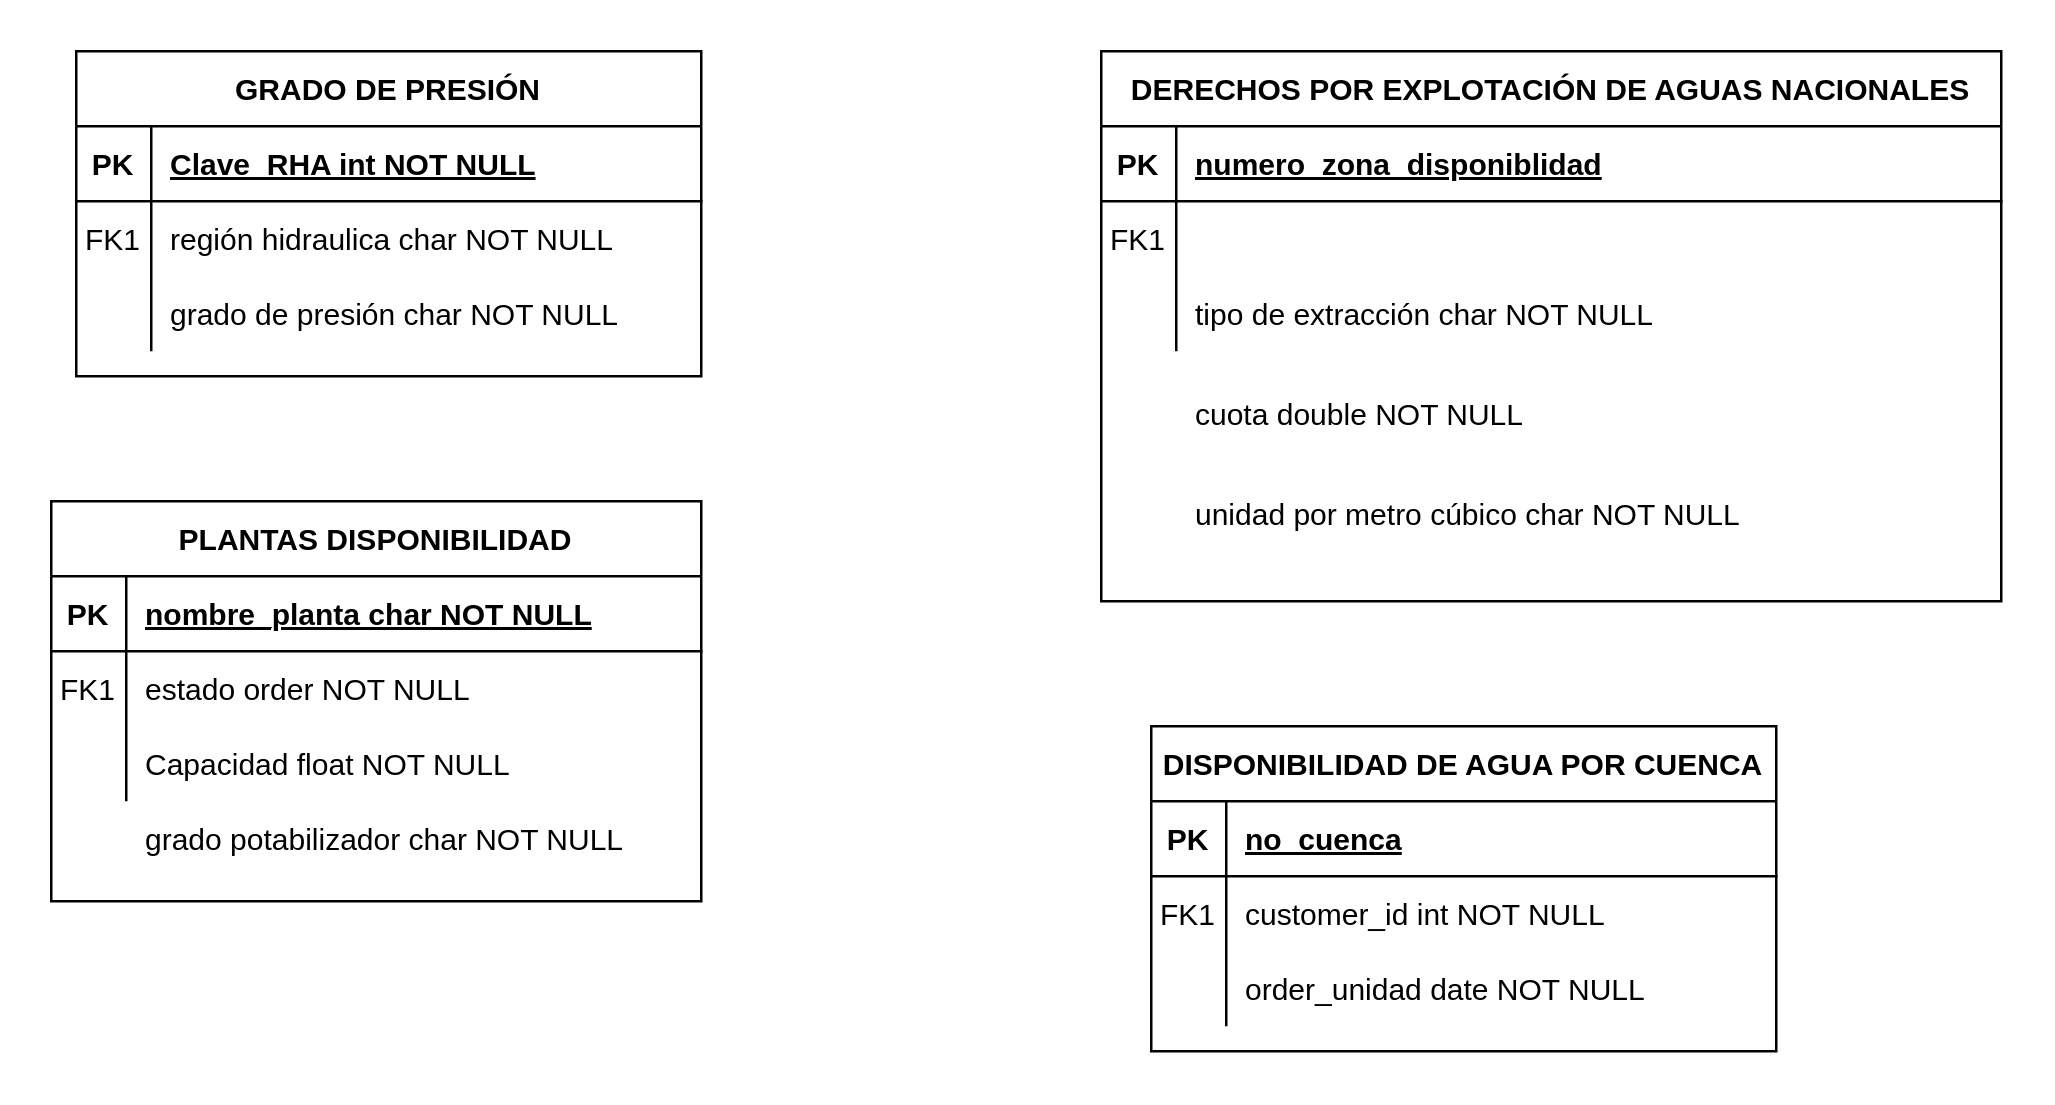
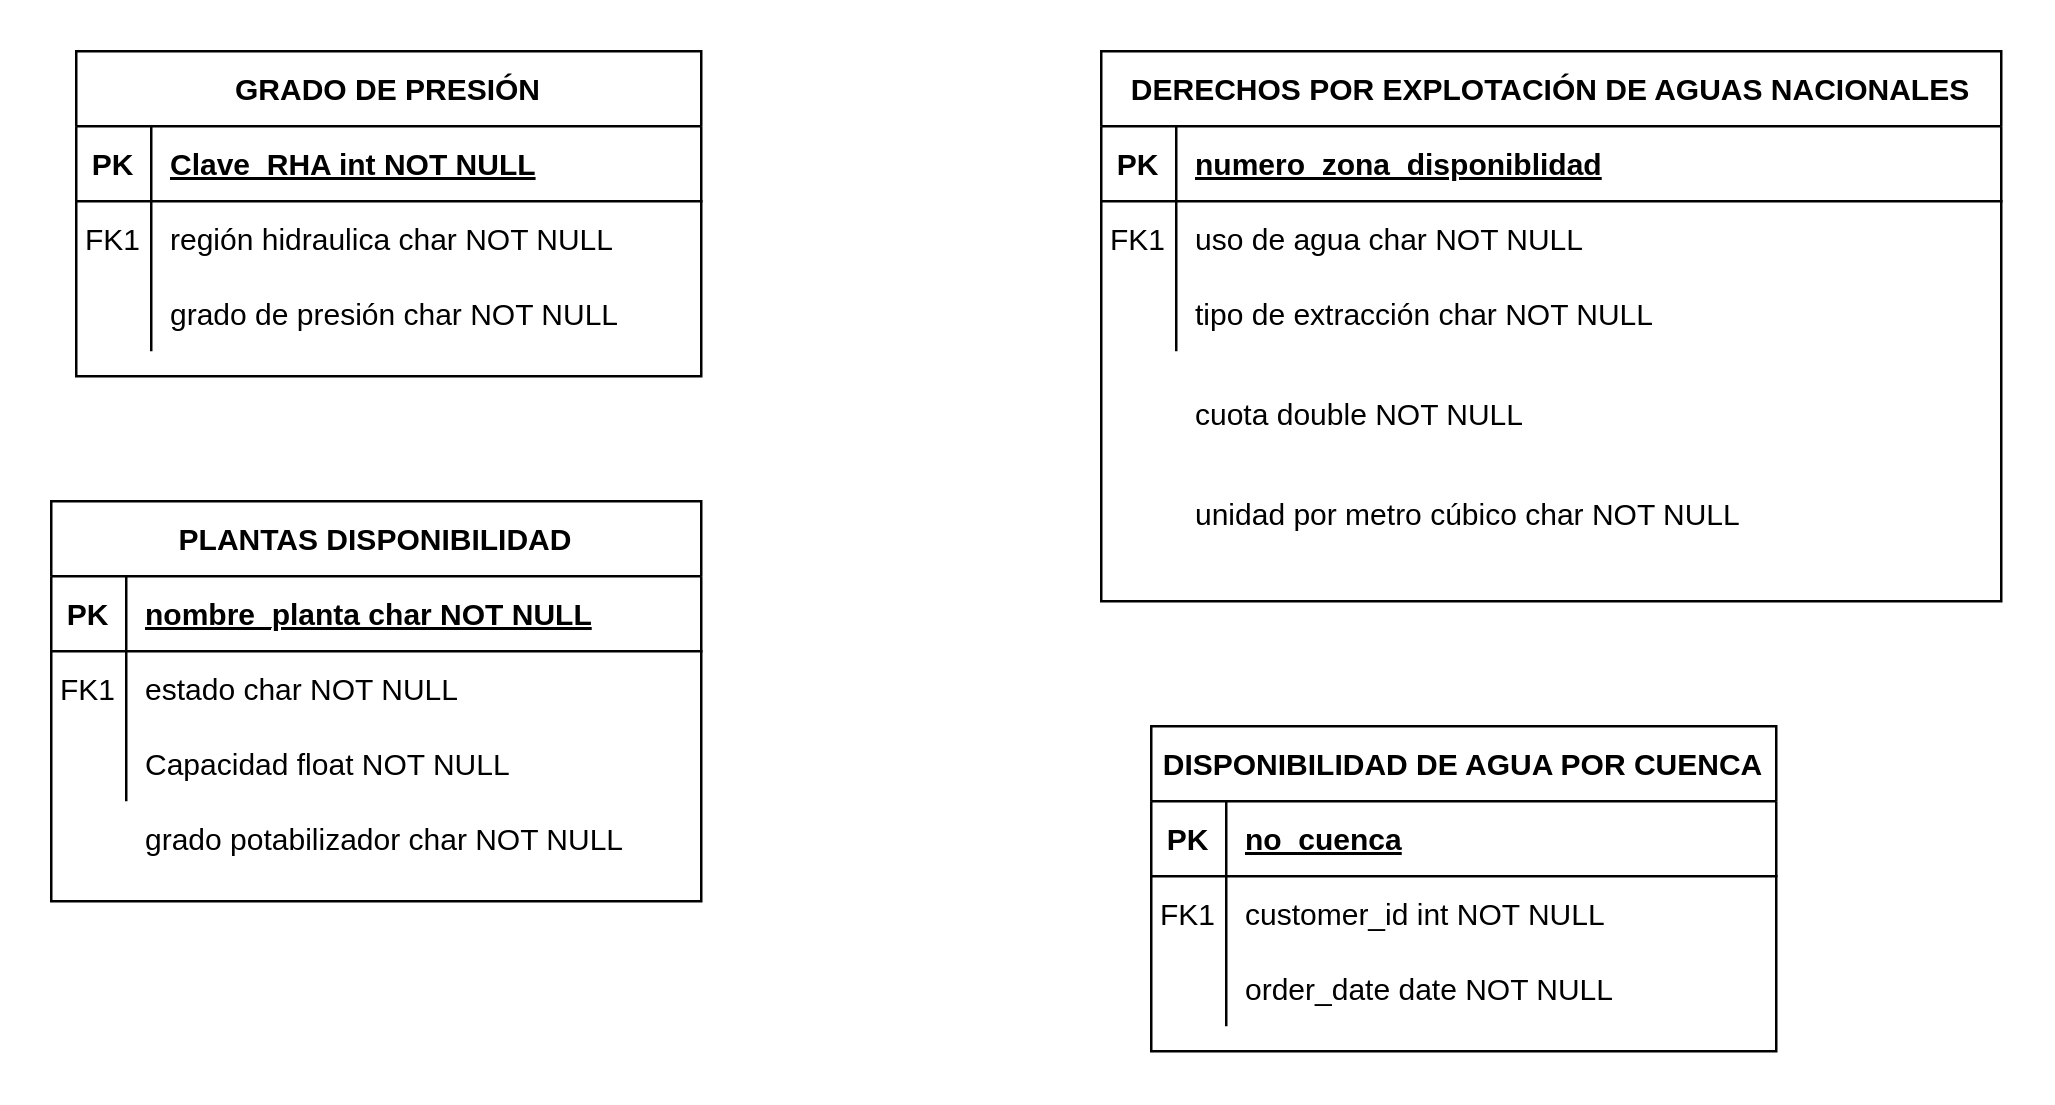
node "uso de agua char NOT NULL": added
node "estado order NOT NULL": label "estado order NOT NULL" -> "estado char NOT NULL"
node "order_unidad date NOT NULL": label "order_unidad date NOT NULL" -> "order_date date NOT NULL"
